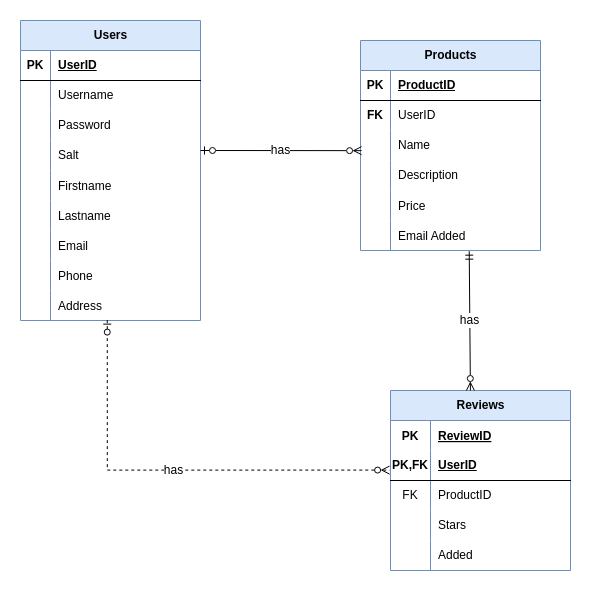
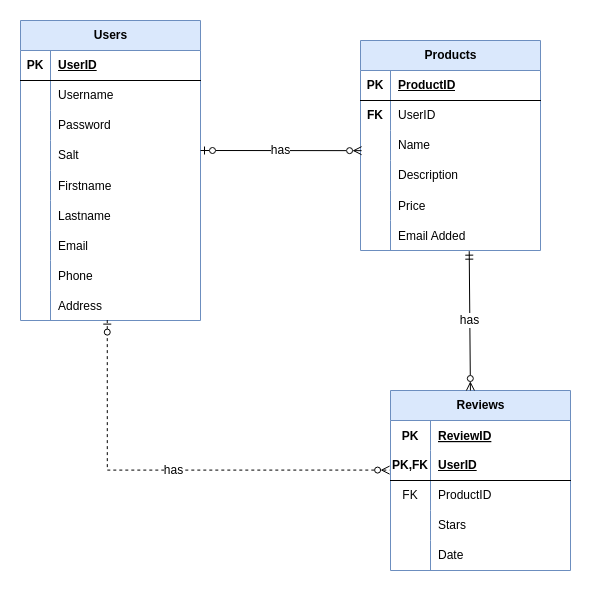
node "Added": label "Added" -> "Date"
